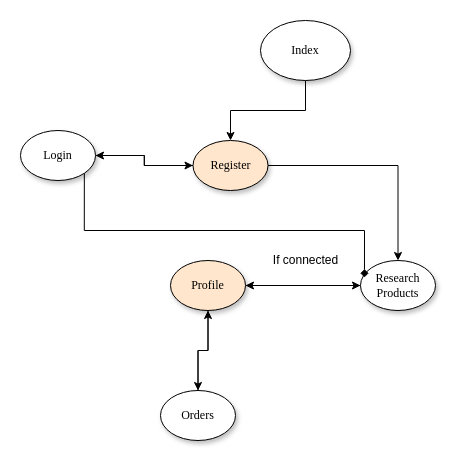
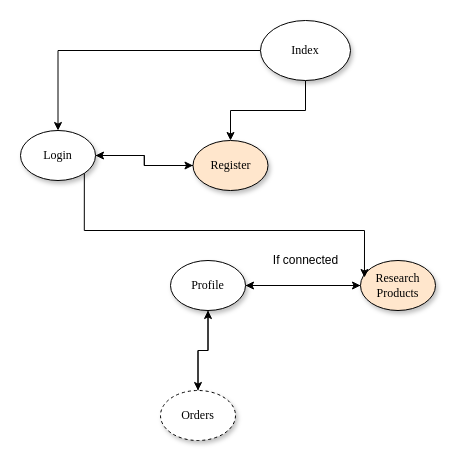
edge "Index" -> "Login": added
edge "Register" -> "Research Products": removed
edge "Login" -> "Research Products": arrowhead diamond -> classic
node "Profile": fillcolor #ffe6cc -> #ffffff
node "Research Products": fillcolor #ffffff -> #ffe6cc
node "Orders": style solid -> dashed
